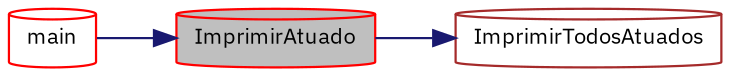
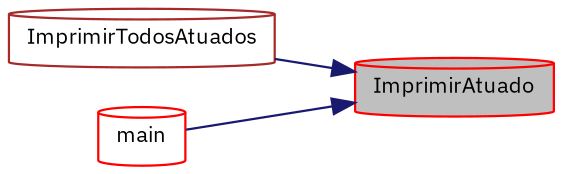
edge "ImprimirAtuado" -> "ImprimirTodosAtuados": reversed
